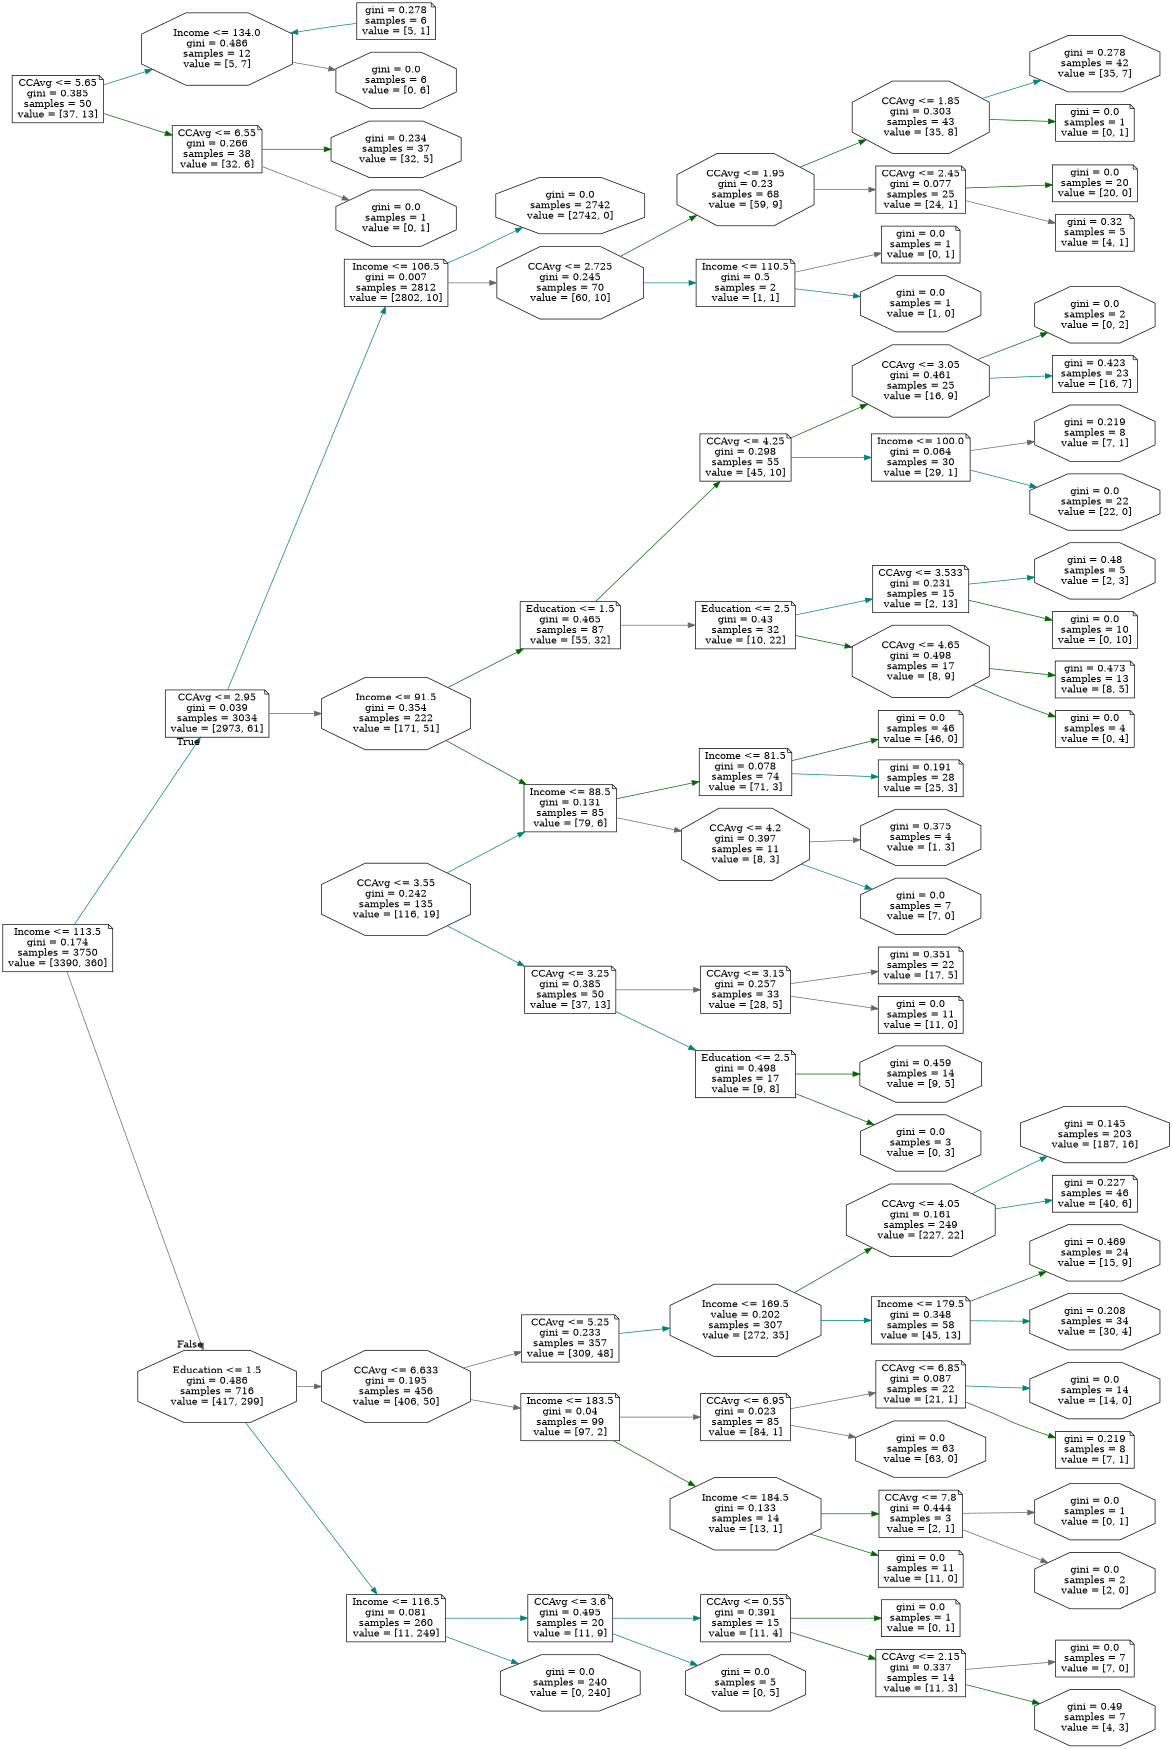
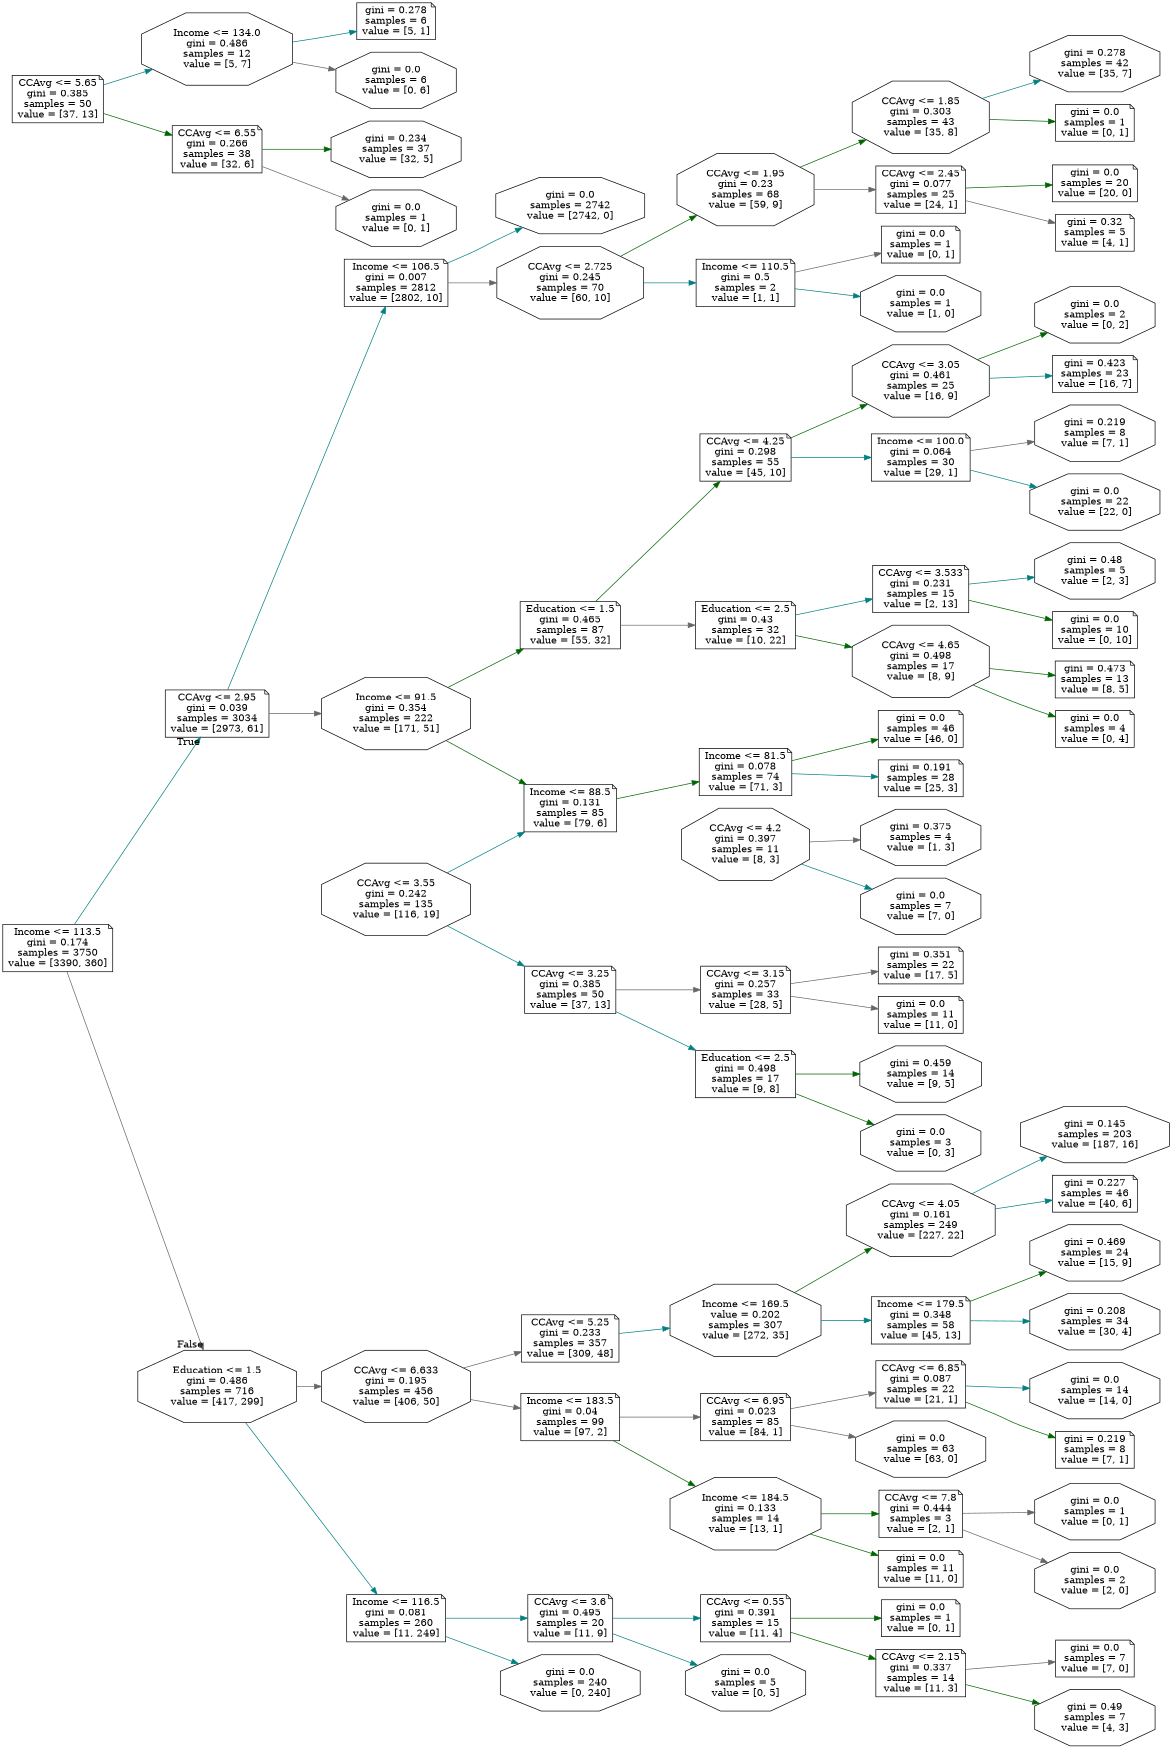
edge "gini = 0.278 samples = 6 value = [5, 1]" -> "Income <= 134.0 gini = 0.486 samples = 12 value = [5, 7]": reversed
edge "Income <= 88.5 gini = 0.131 samples = 85 value = [79, 6]" -> "CCAvg <= 4.2 gini = 0.397 samples = 11 value = [8, 3]": removed
